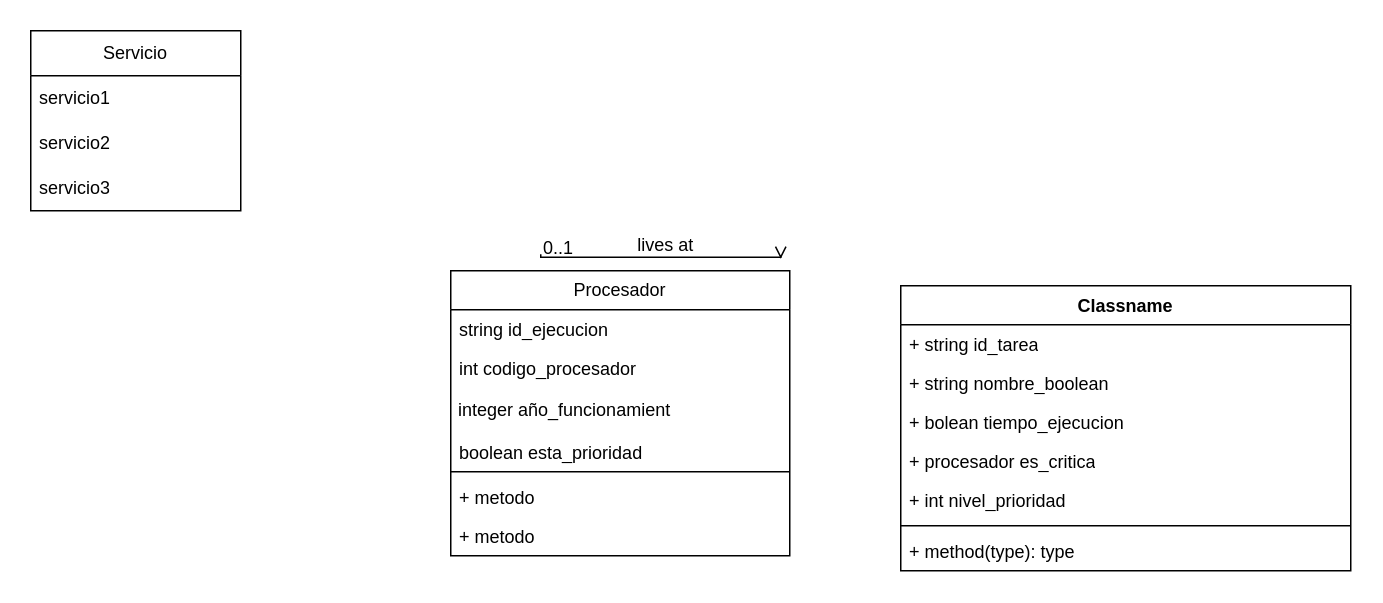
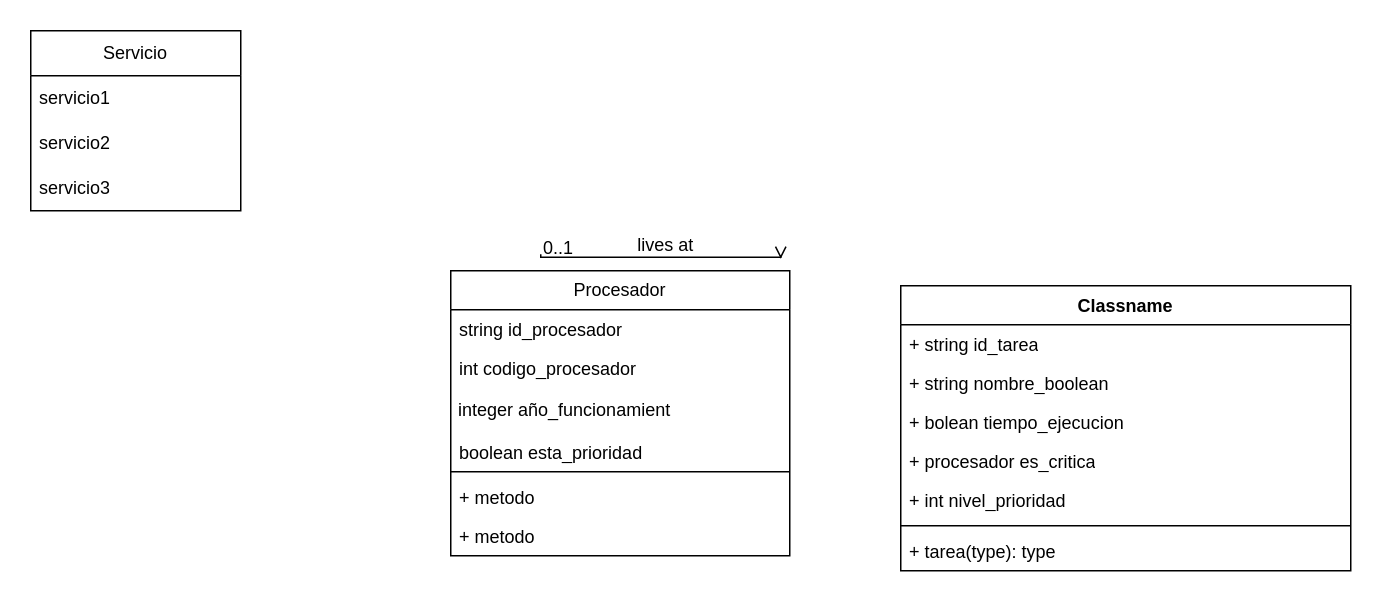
node "string id_ejecucion": label "string id_ejecucion" -> "string id_procesador"
node "+ method(type): type": label "+ method(type): type" -> "+ tarea(type): type"
